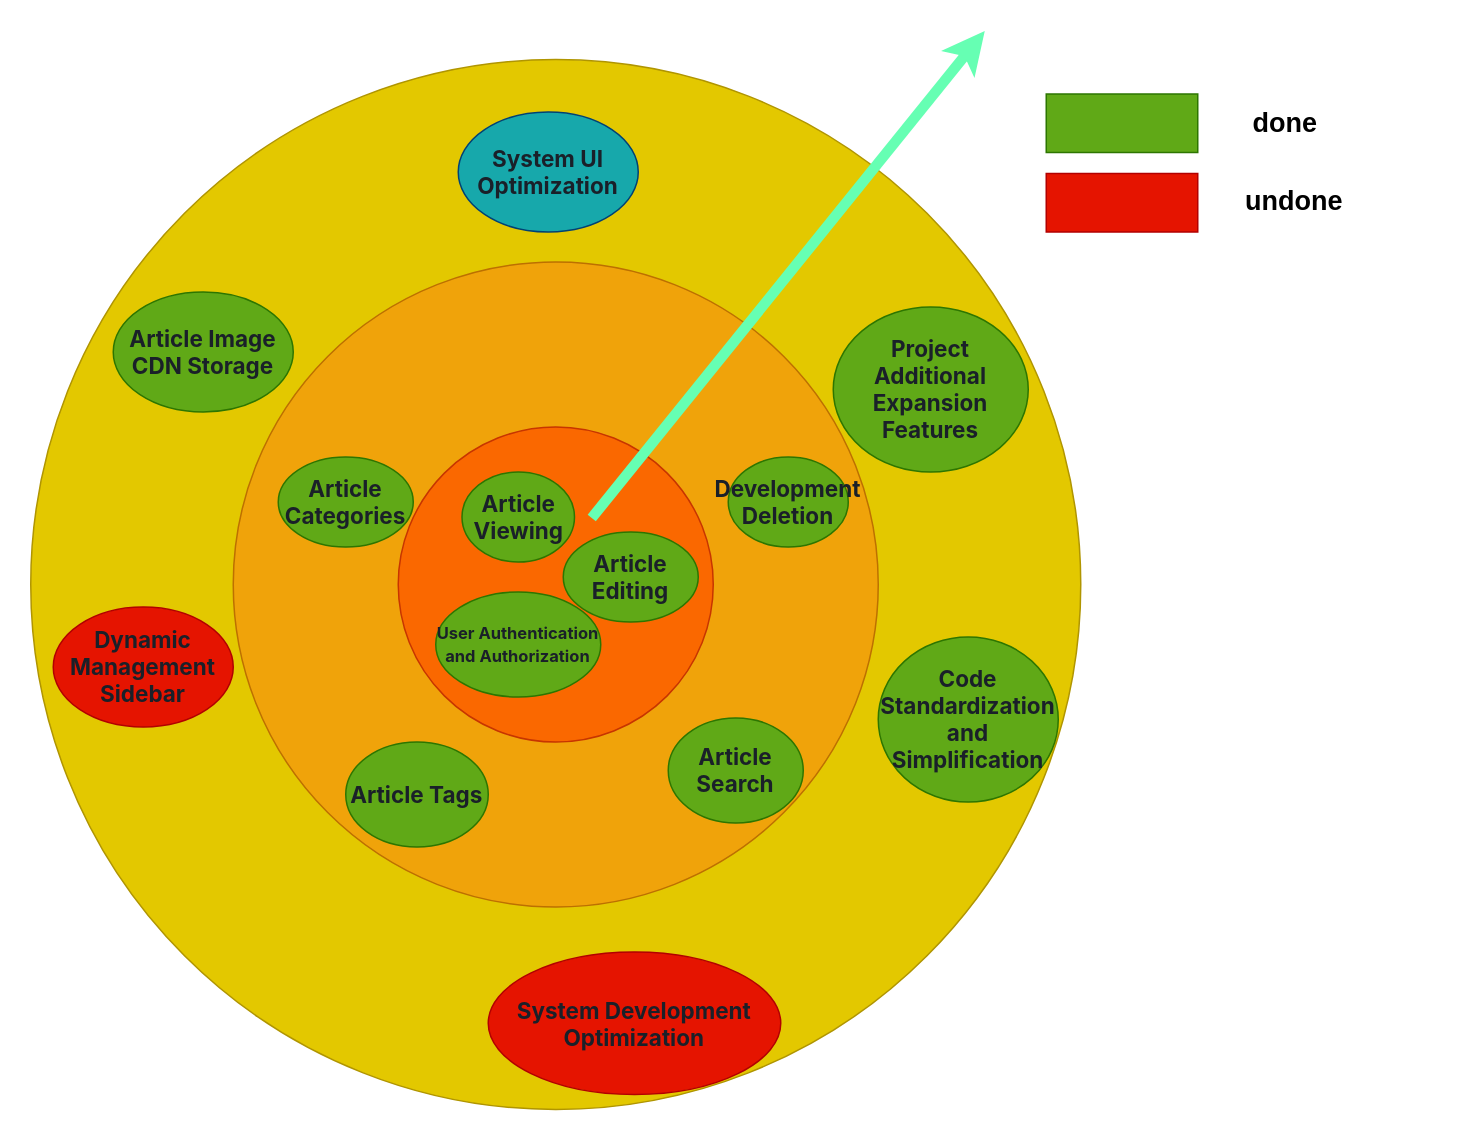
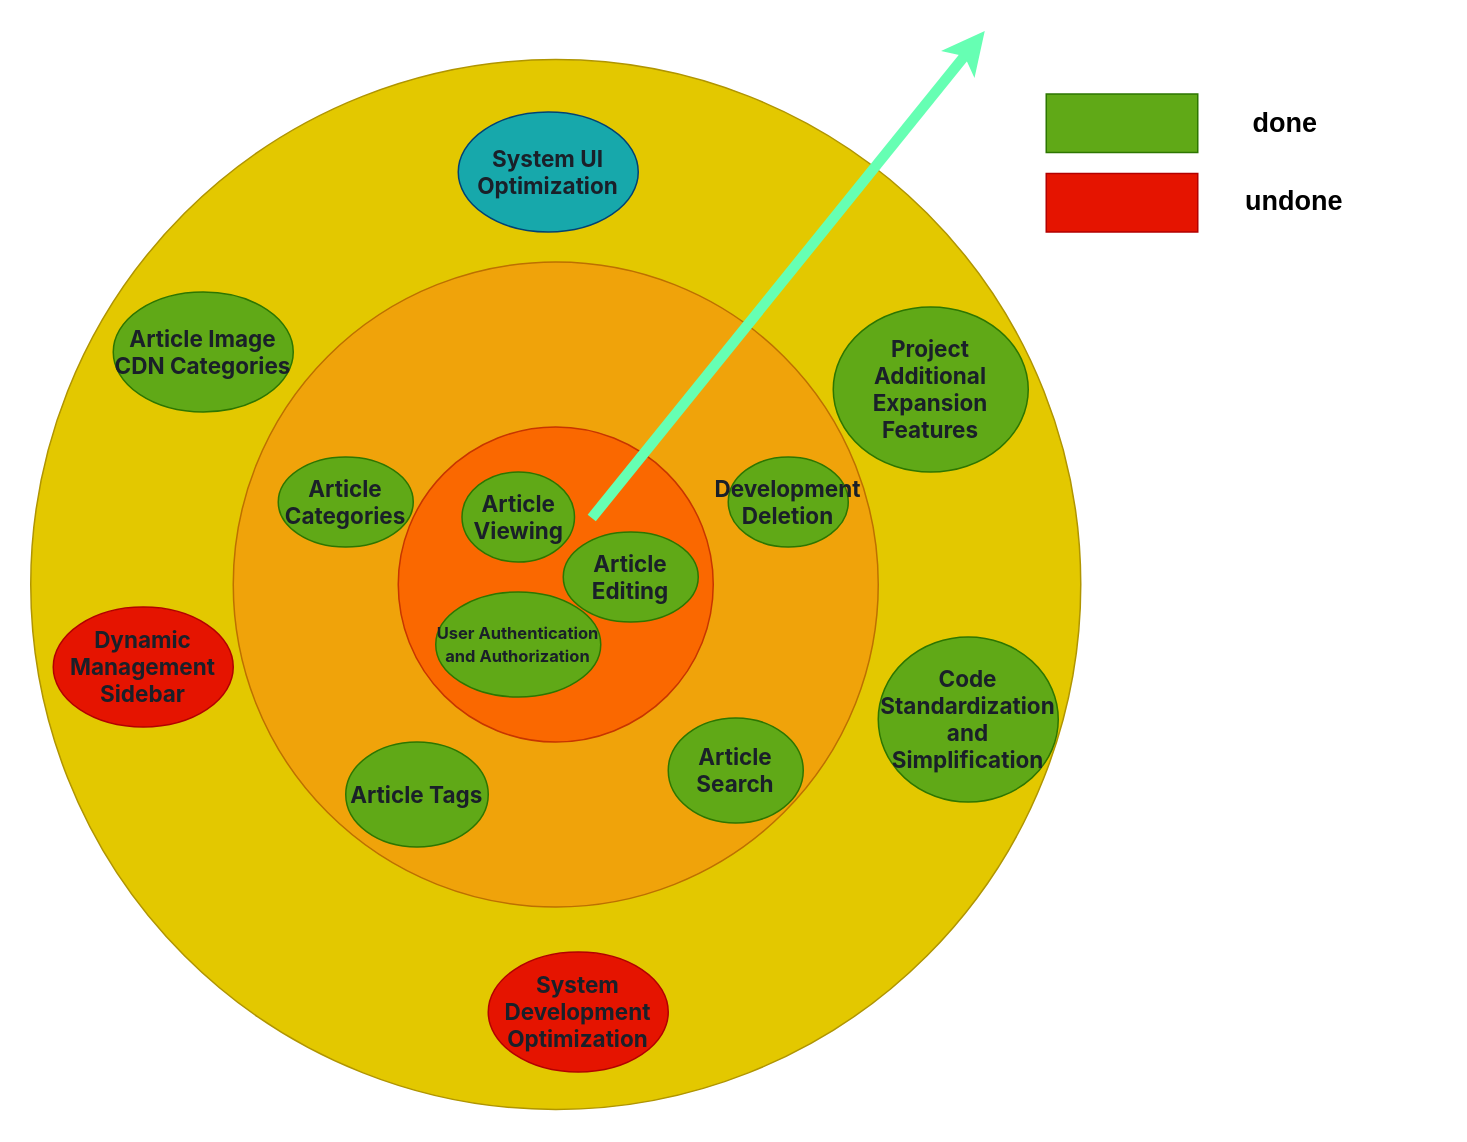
node "Article Image CDN Storage": label "Article Image CDN Storage" -> "Article Image CDN Categories"
node "System Development Optimization": size 293x143 -> 180x120
